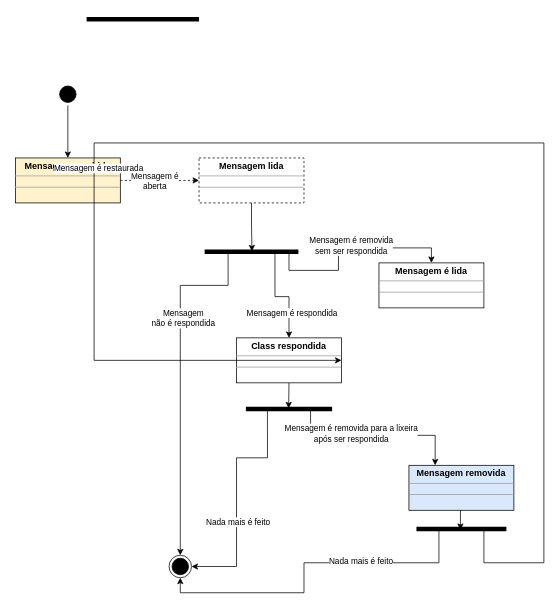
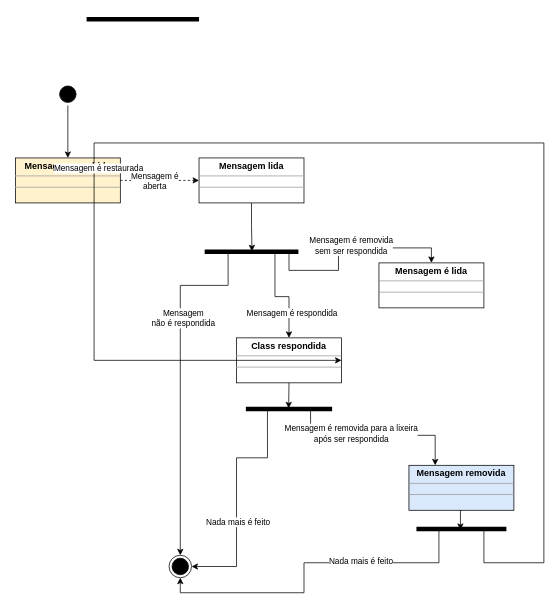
node "Mensagem lida": style dashed -> solid
